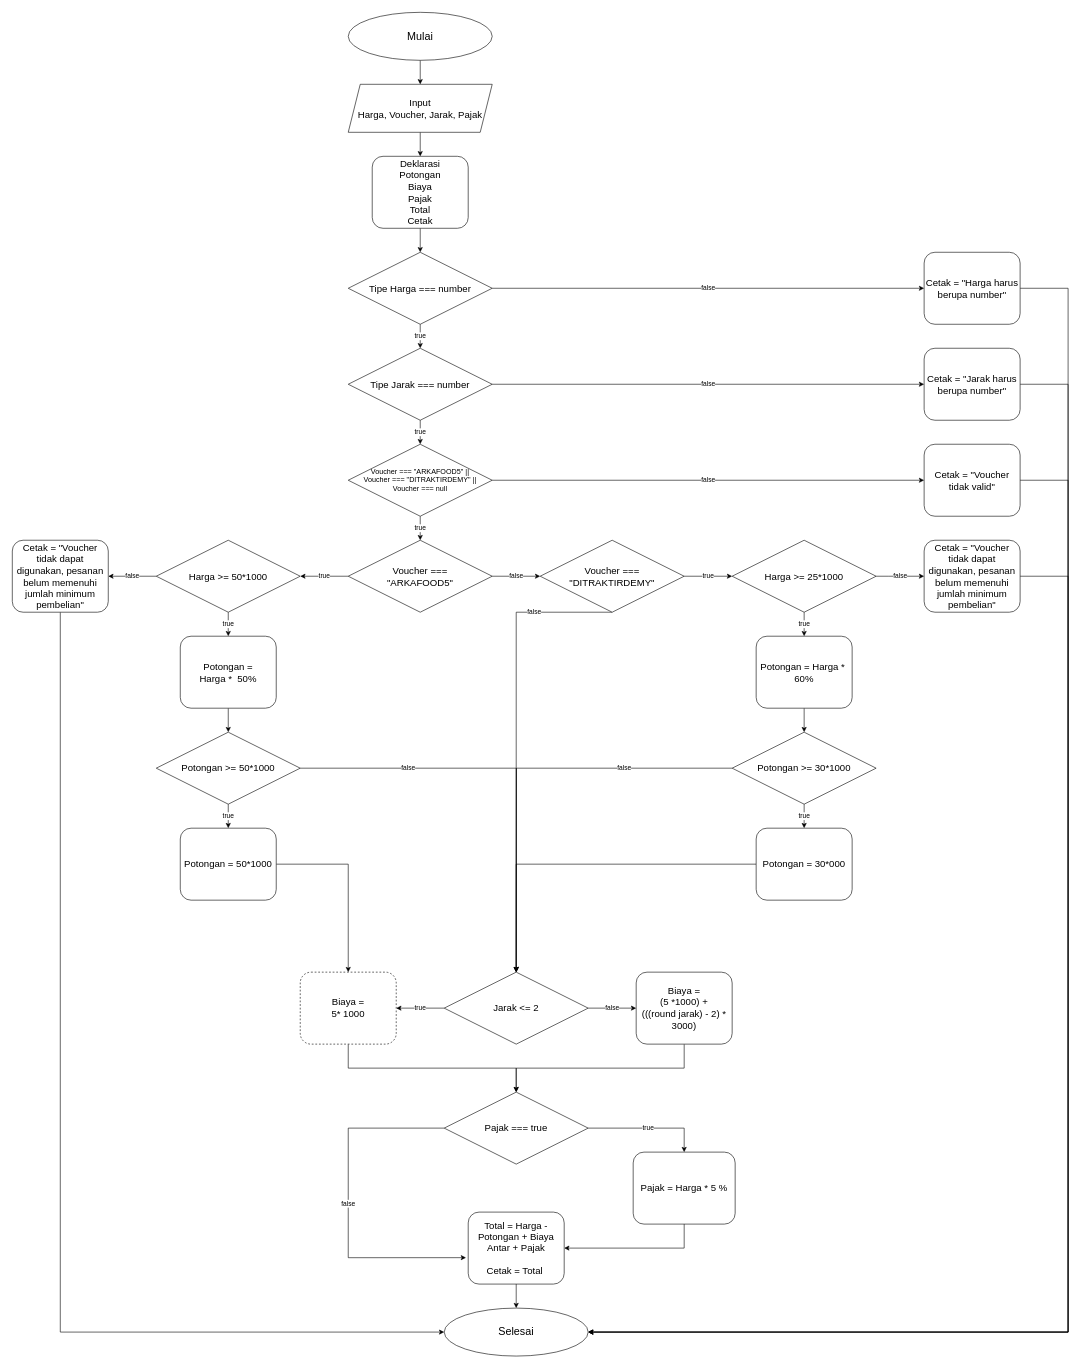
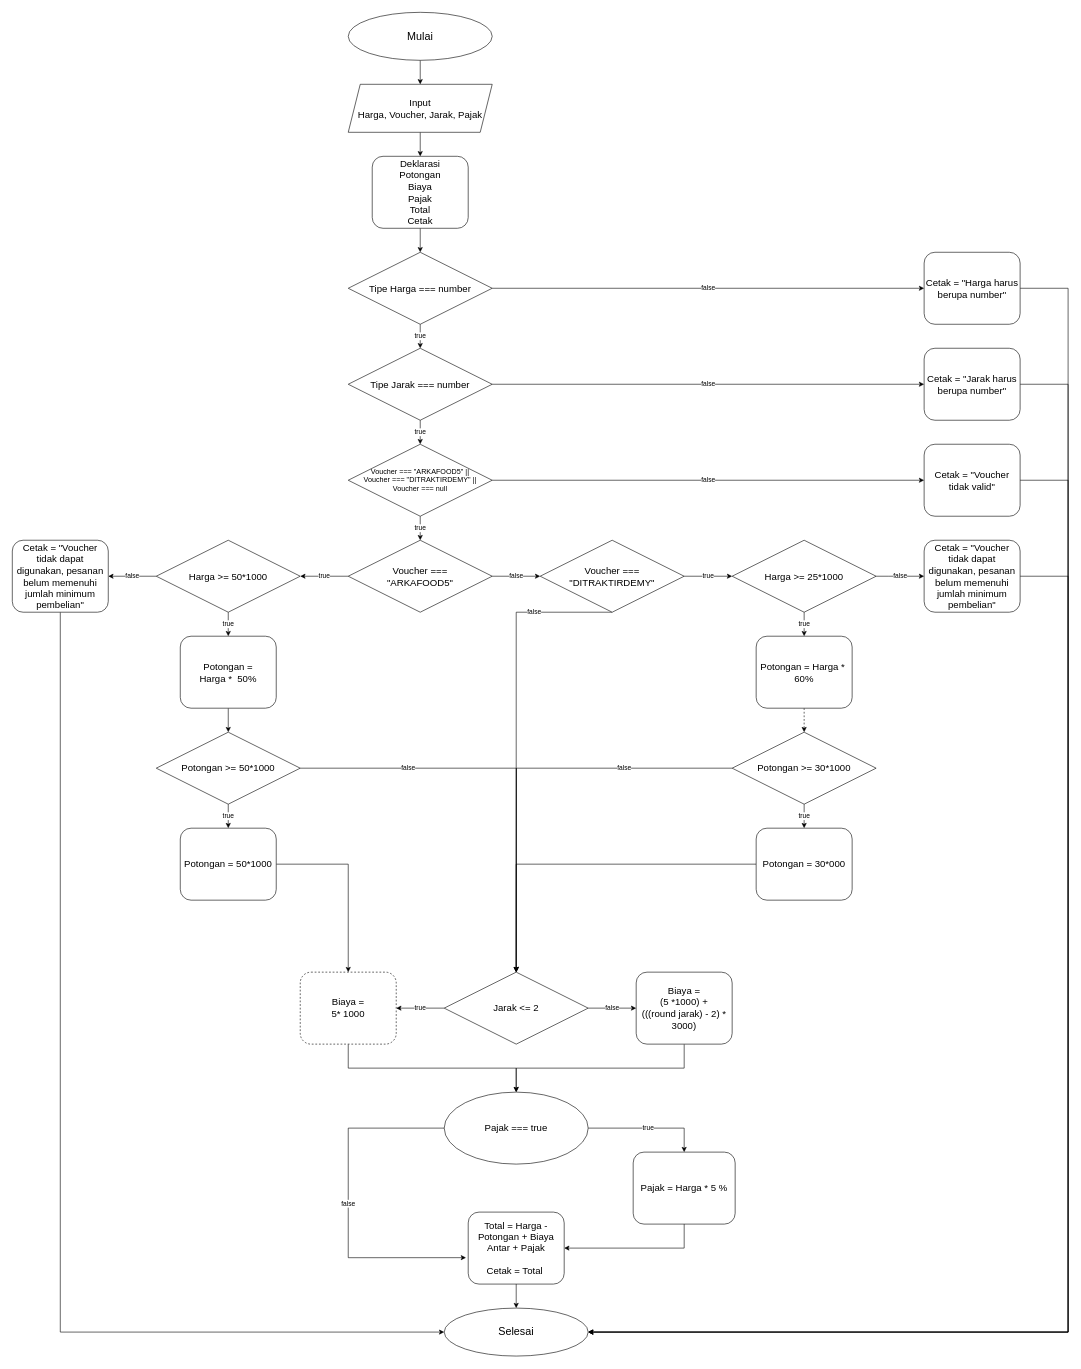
edge "Potongan = Harga * 60%" -> "Potongan >= 30*1000": style solid -> dashed
node "Pajak === true": shape diamond -> ellipse
